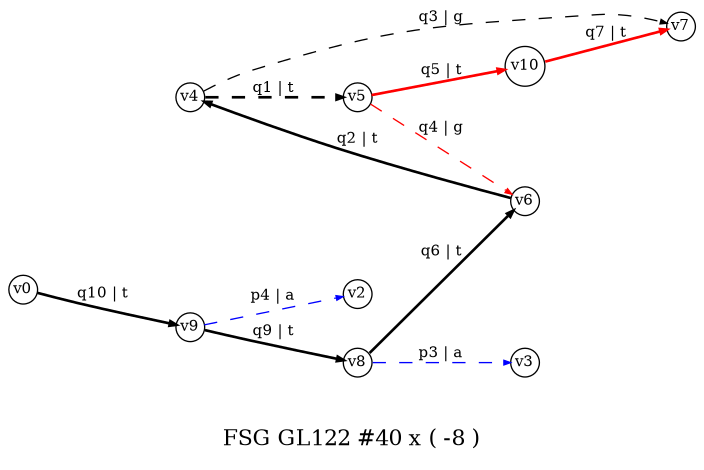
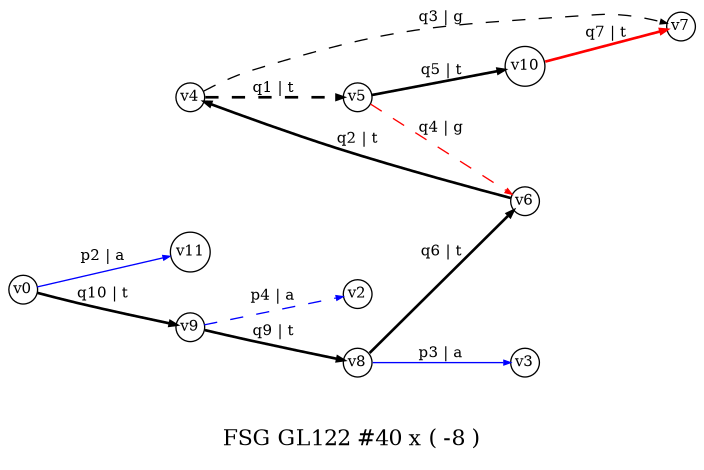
edge "v5" -> "v10": color red -> black
node "v11": added
edge "v8" -> "v3": style dashed -> solid
